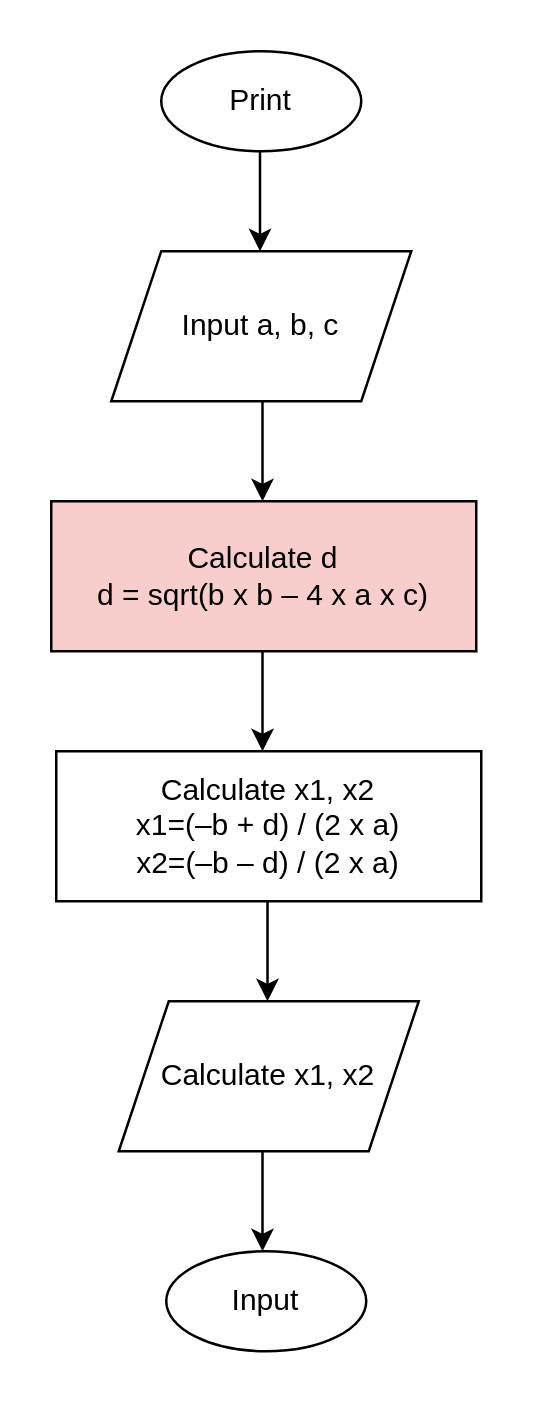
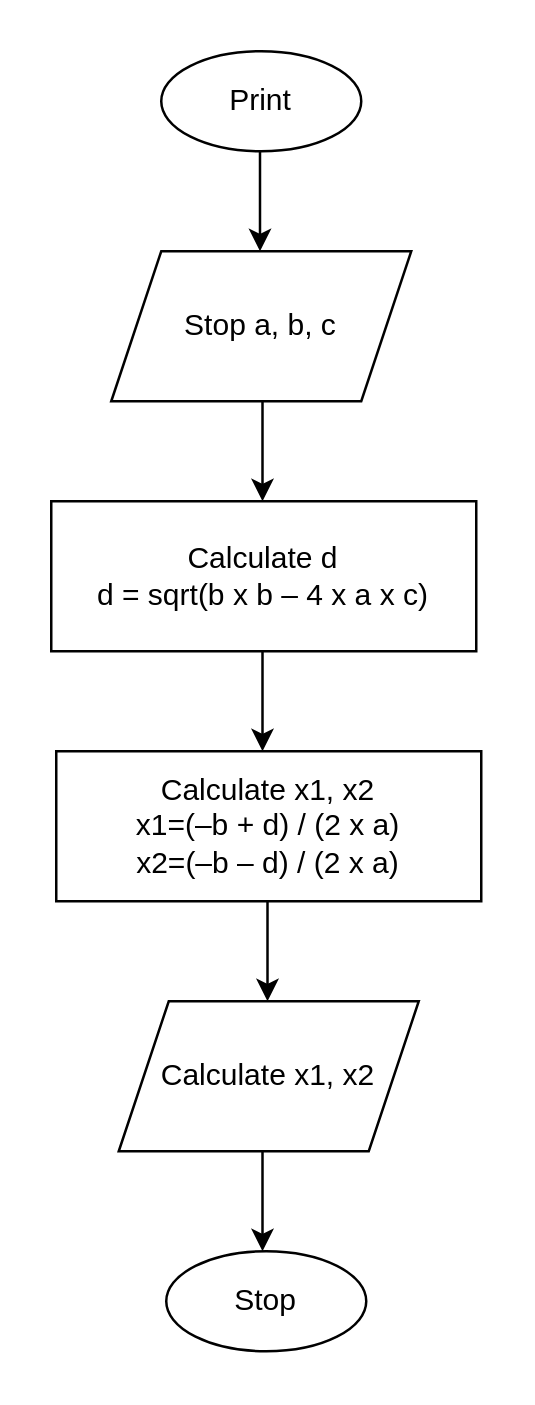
node "Input a, b, c": label "Input a, b, c" -> "Stop a, b, c"
node "Calculate d d = sqrt(b x b – 4 x a x c)": fillcolor #f8cecc -> #ffffff
node "Input": label "Input" -> "Stop"
